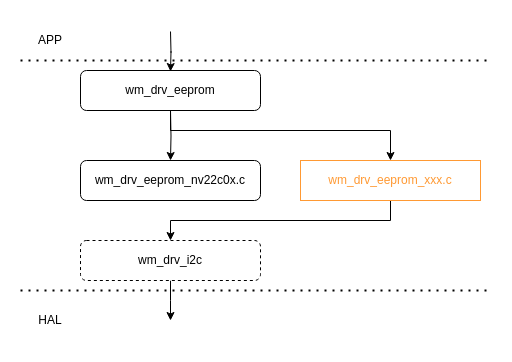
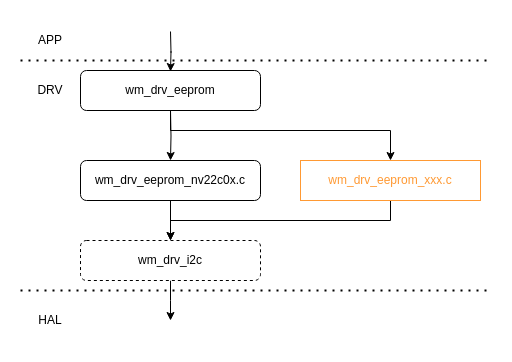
node "DRV": added
edge "wm_drv_eeprom_nv22c0x.c" -> "wm_drv_i2c": added
